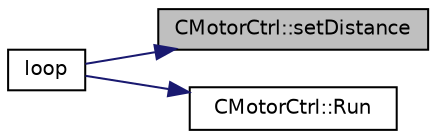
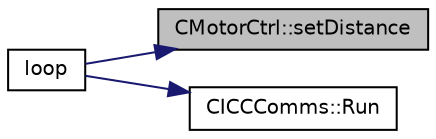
node "CMotorCtrl::Run": label "CMotorCtrl::Run" -> "CICCComms::Run"
